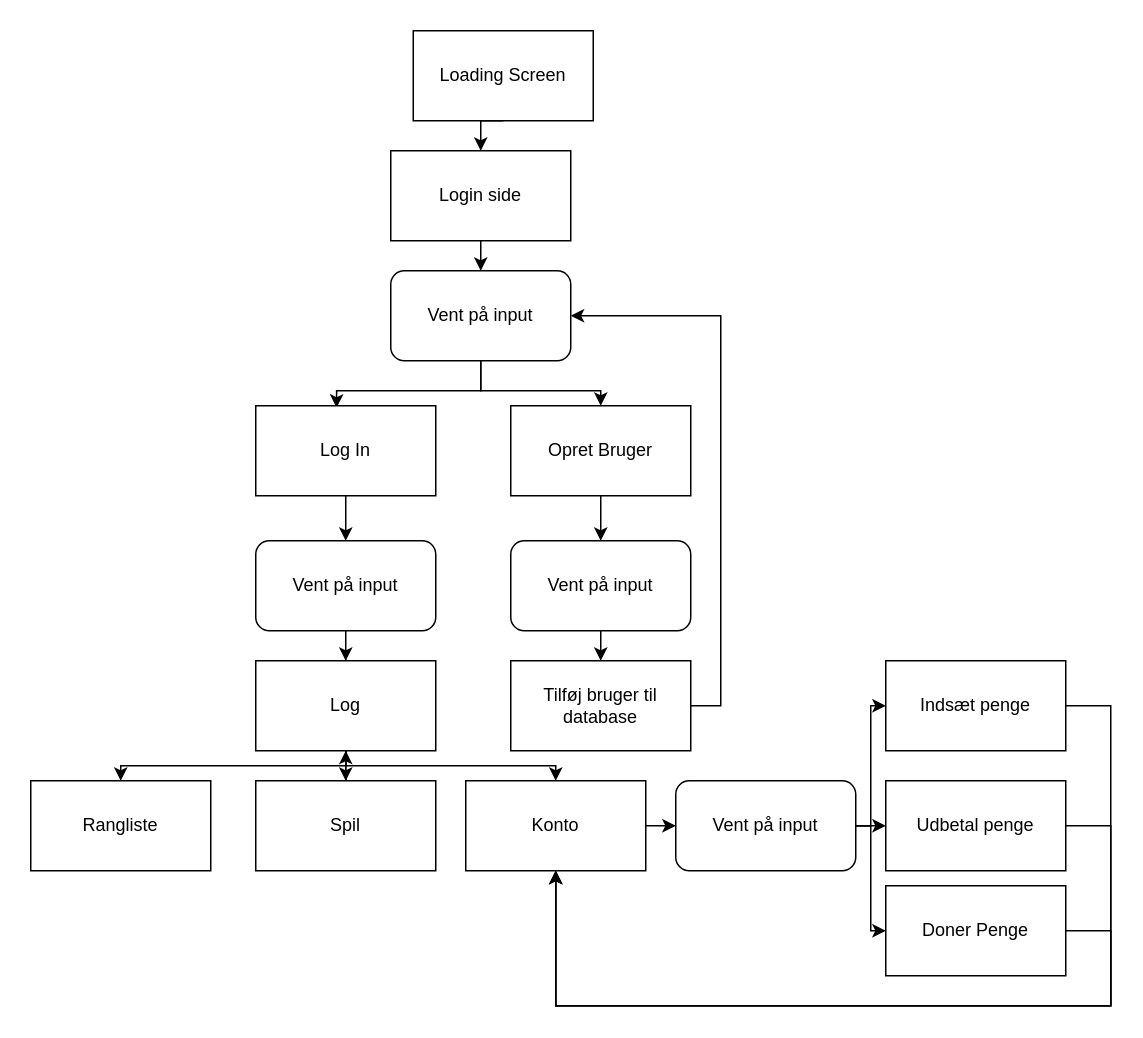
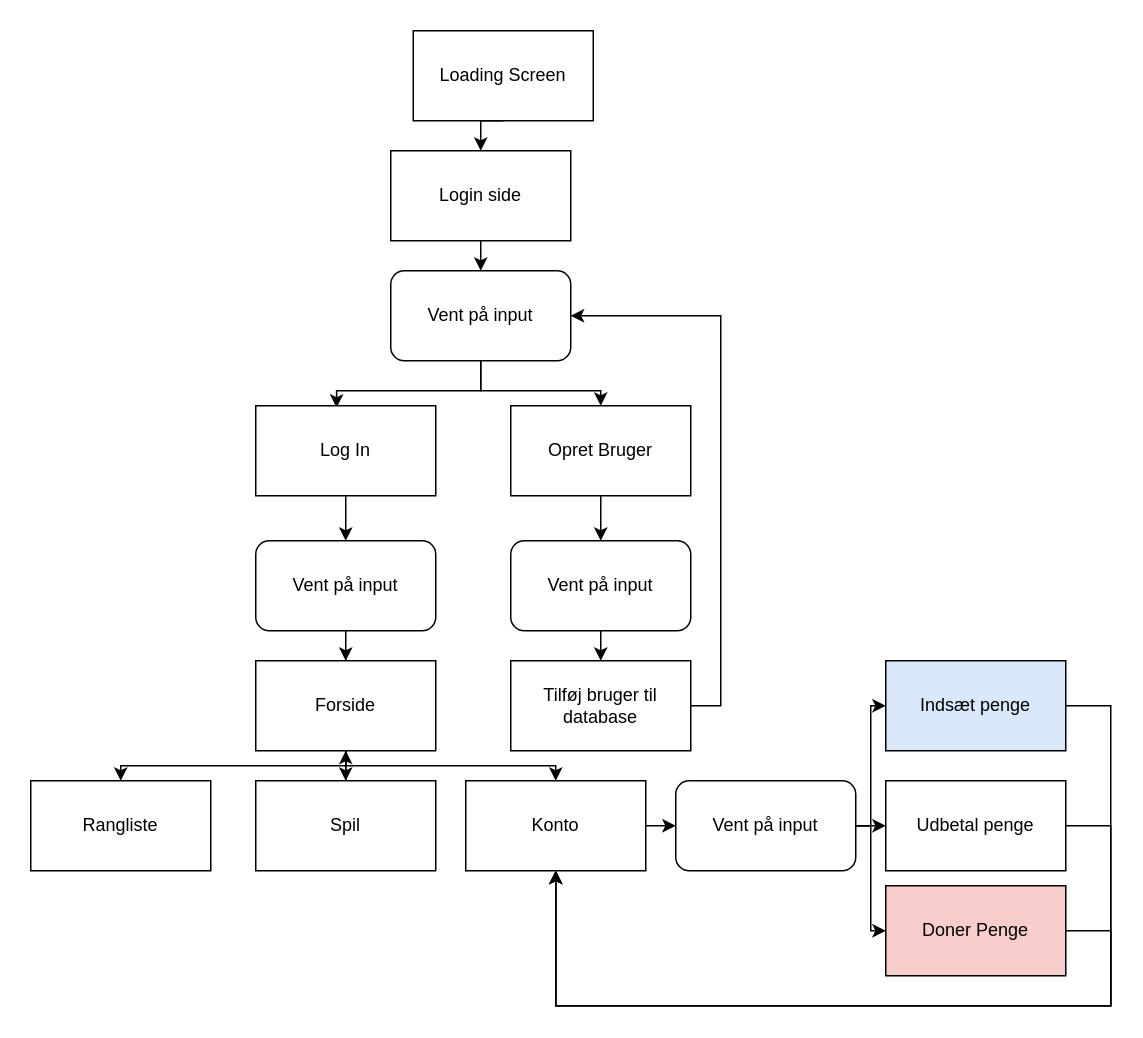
node "Log": label "Log" -> "Forside"
node "Indsæt penge": fillcolor #ffffff -> #dae8fc
node "Doner Penge": fillcolor #ffffff -> #f8cecc
